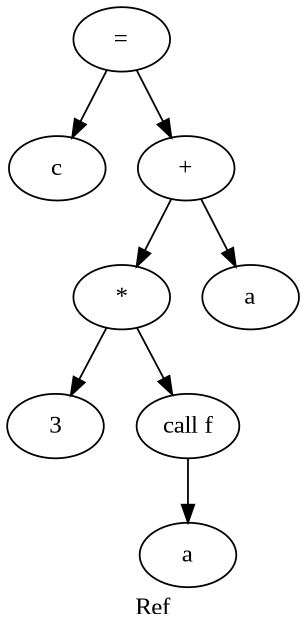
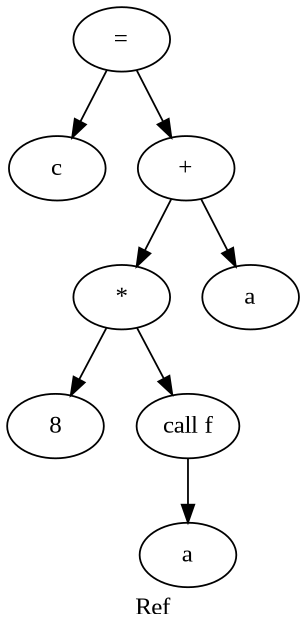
node "3": label "3" -> "8"
